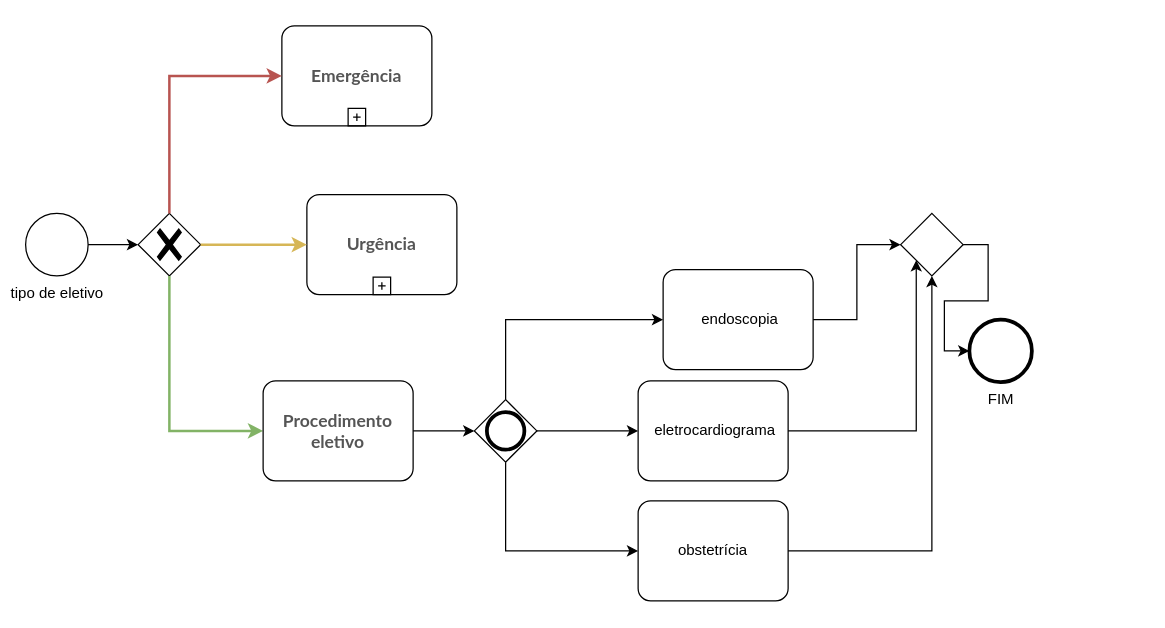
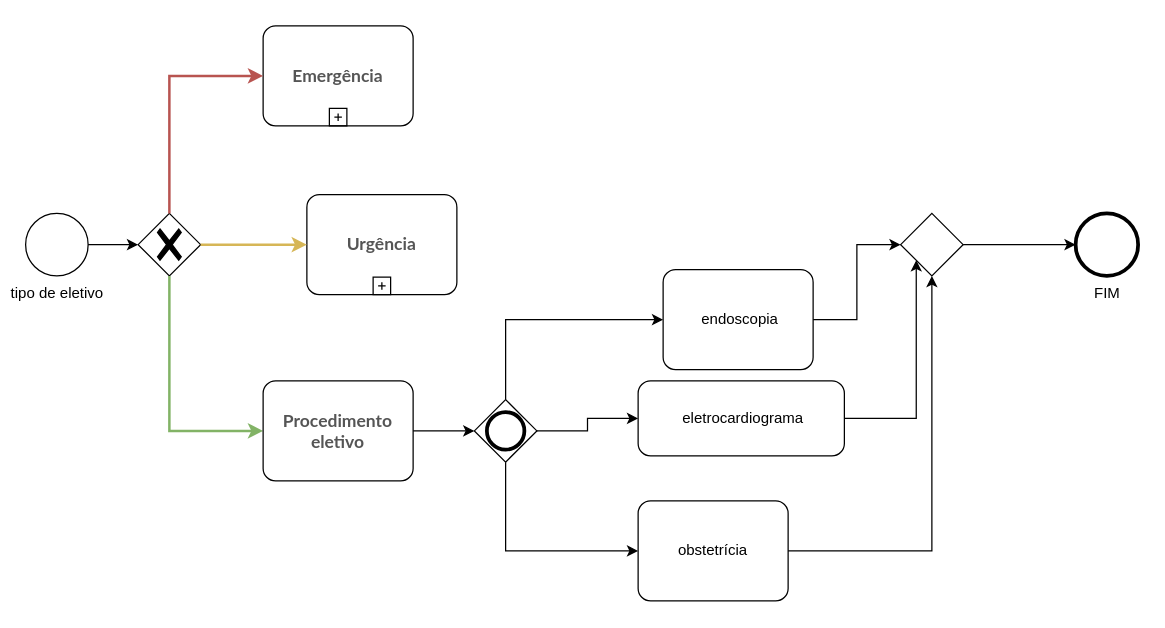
node "Emergência": moved (357, 76) -> (338, 76)
node "FIM": moved (1001, 351) -> (1107, 244)
node "eletrocardiograma": size 150x100 -> 206x75
